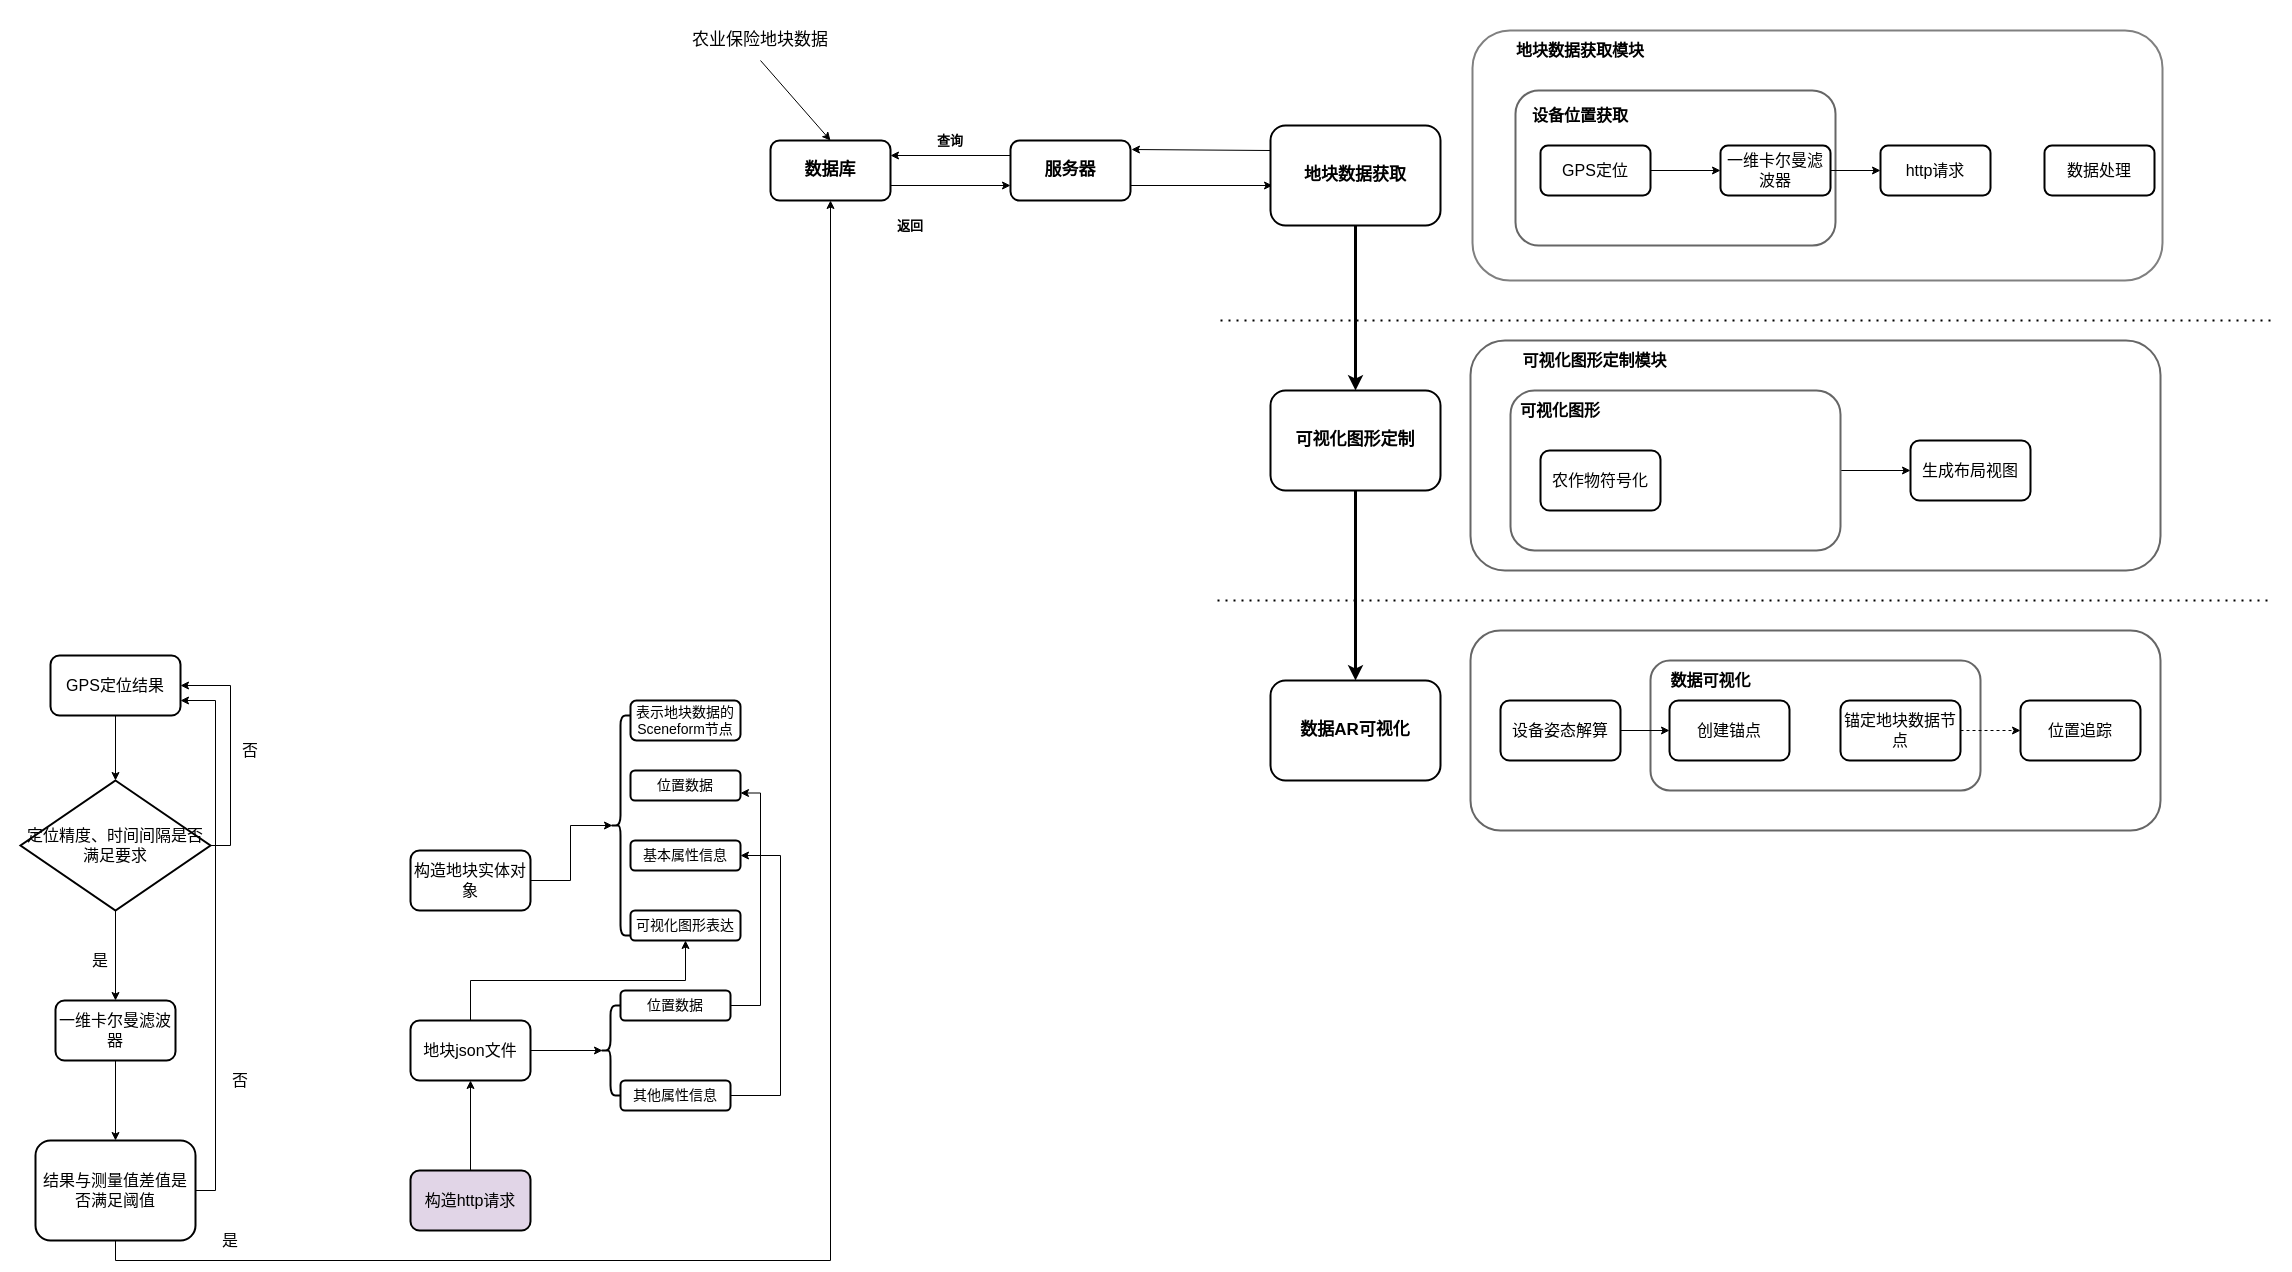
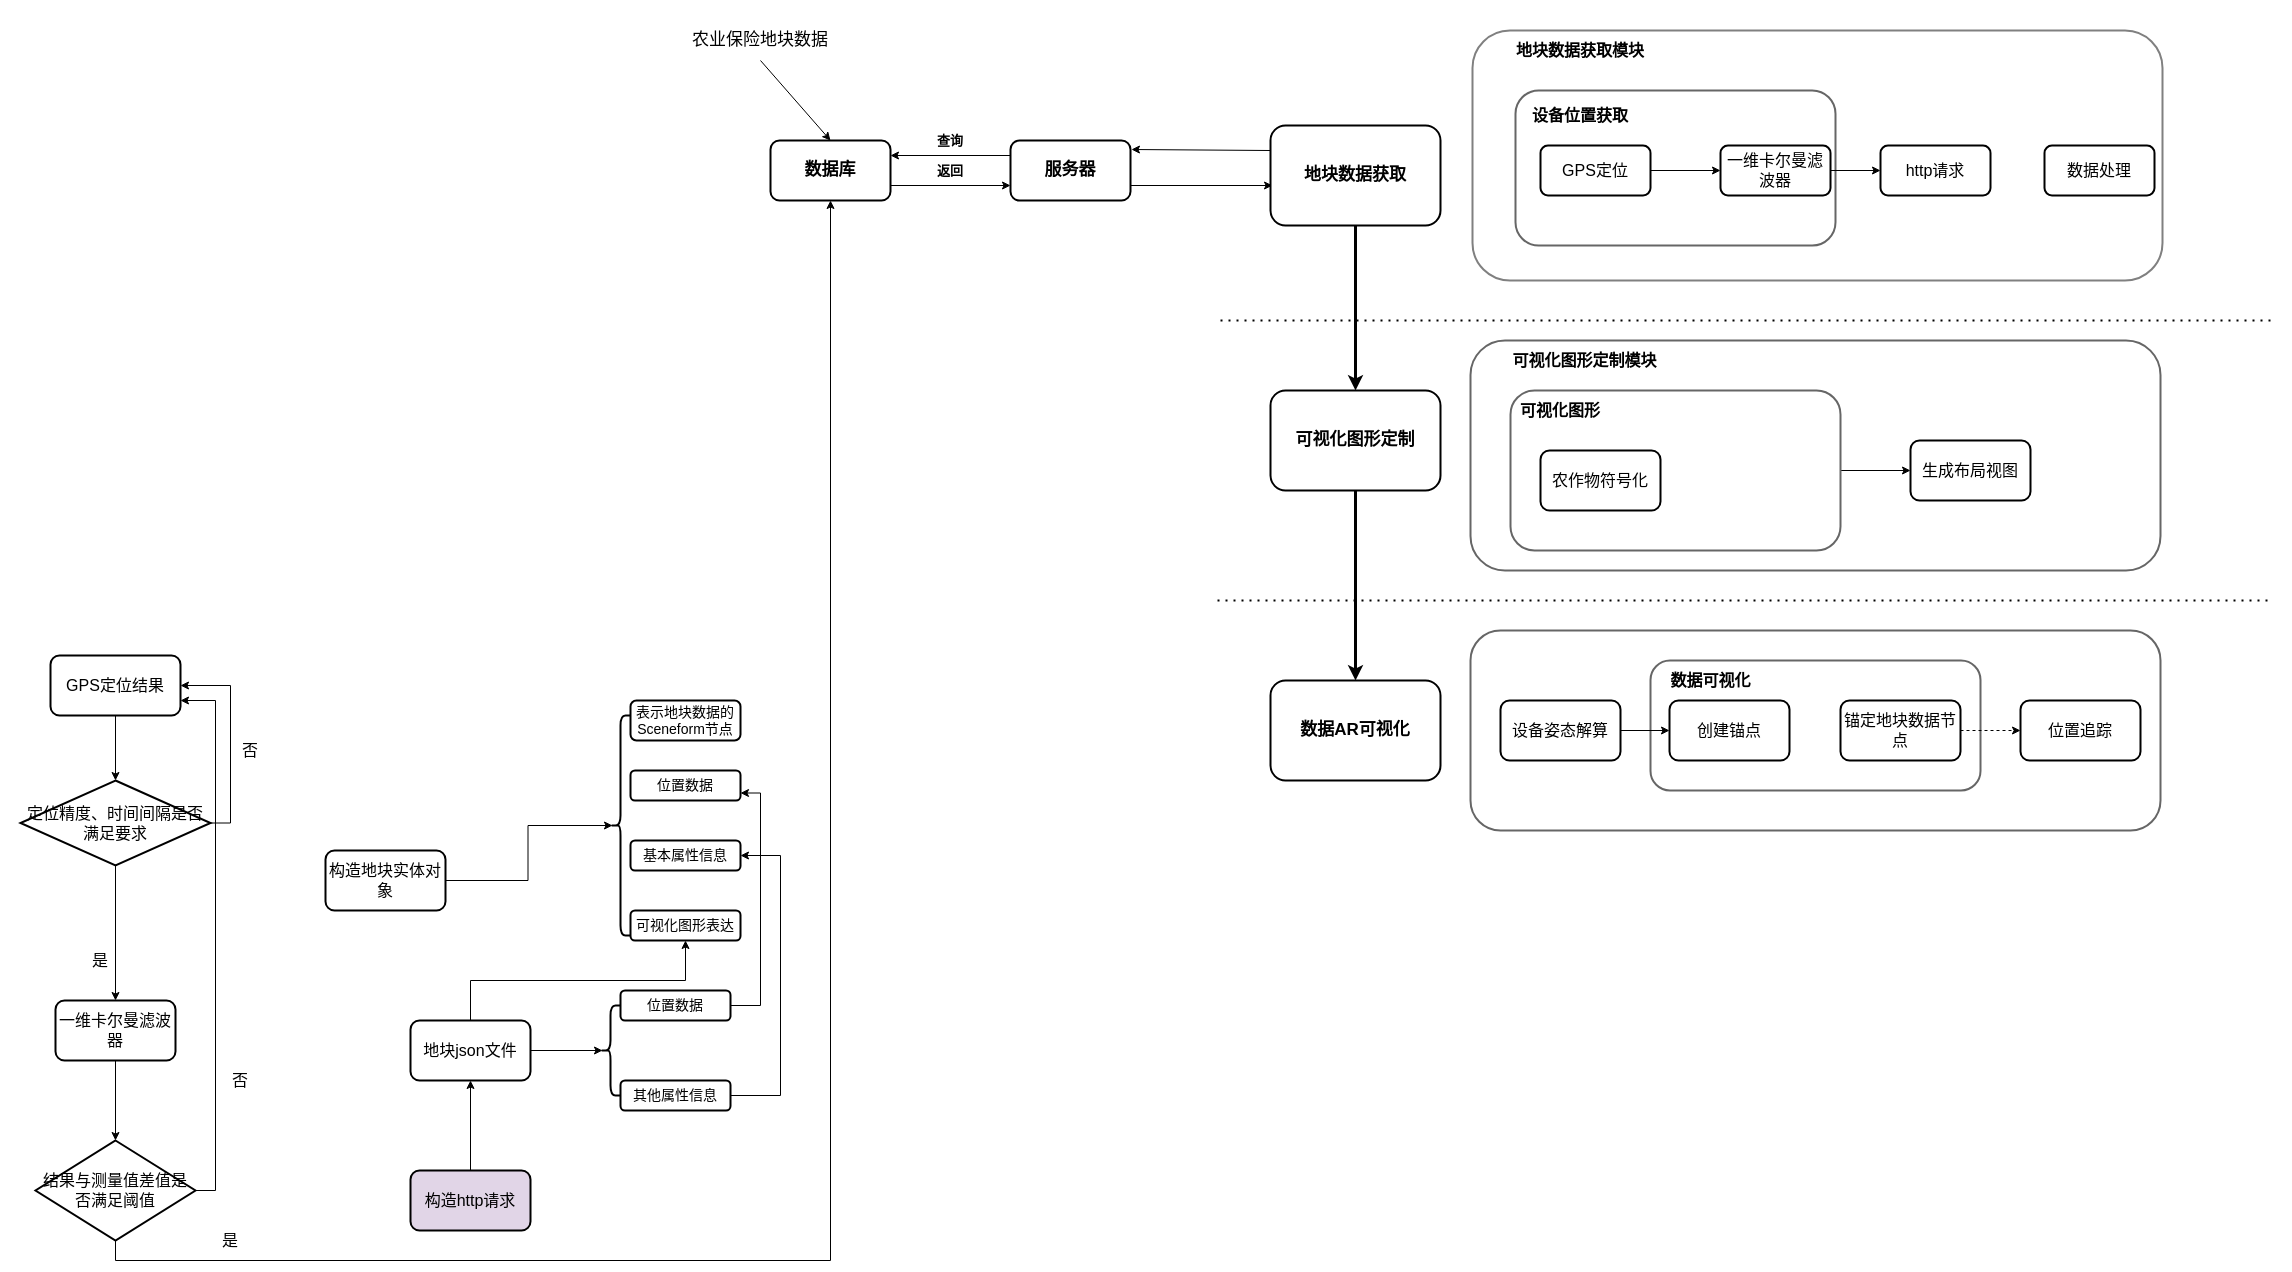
node "返回": moved (911, 226) -> (951, 171)
node "可视化图形定制模块": moved (1595, 361) -> (1585, 361)
node "定位精度、时间间隔是否满足要求": size 190x130 -> 190x85
node "构造地块实体对象": moved (471, 881) -> (386, 881)
node "结果与测量值差值是否满足阈值": shape rounded rectangle -> diamond
